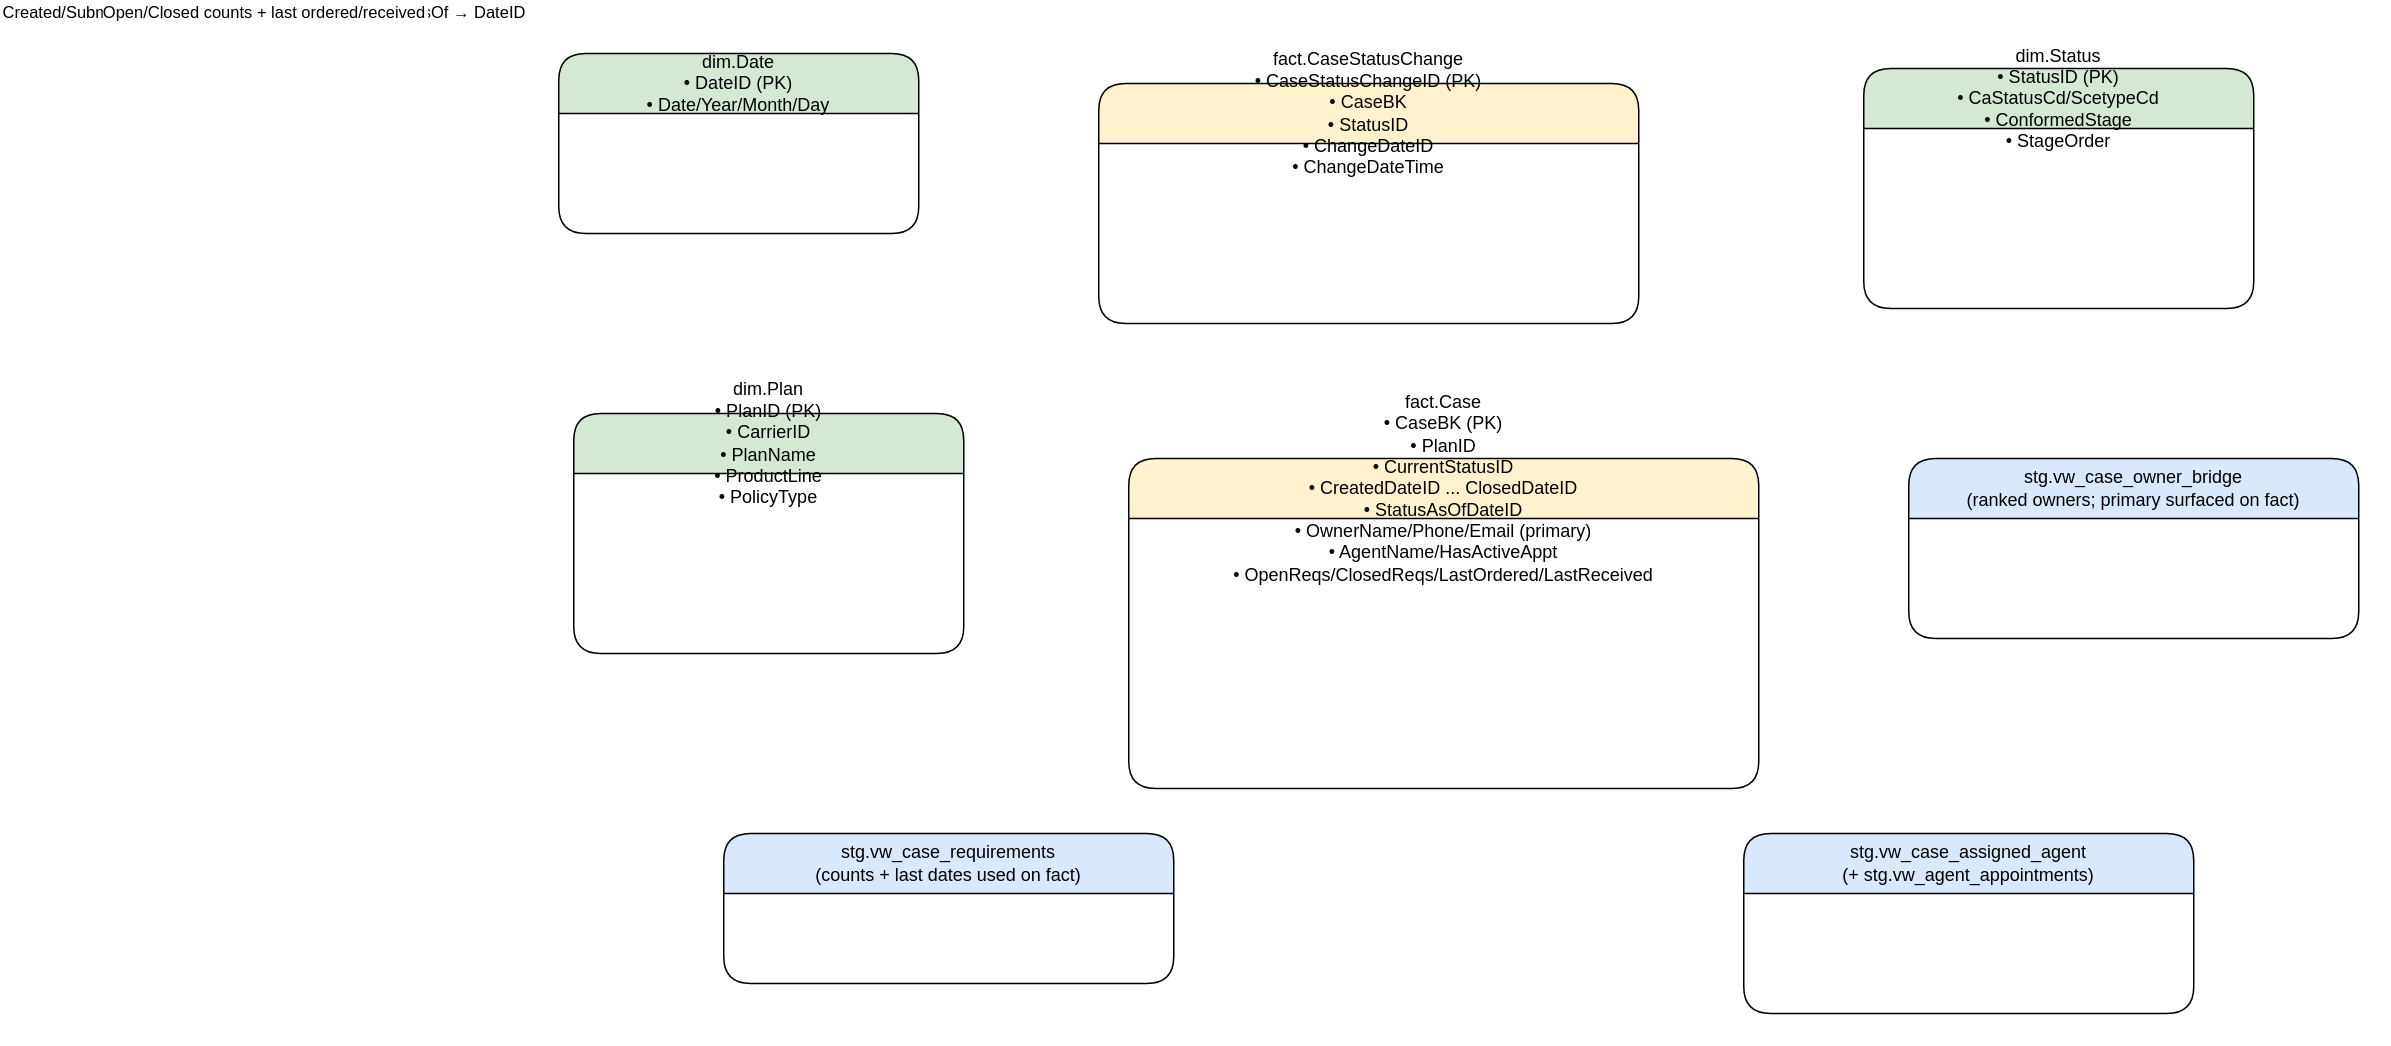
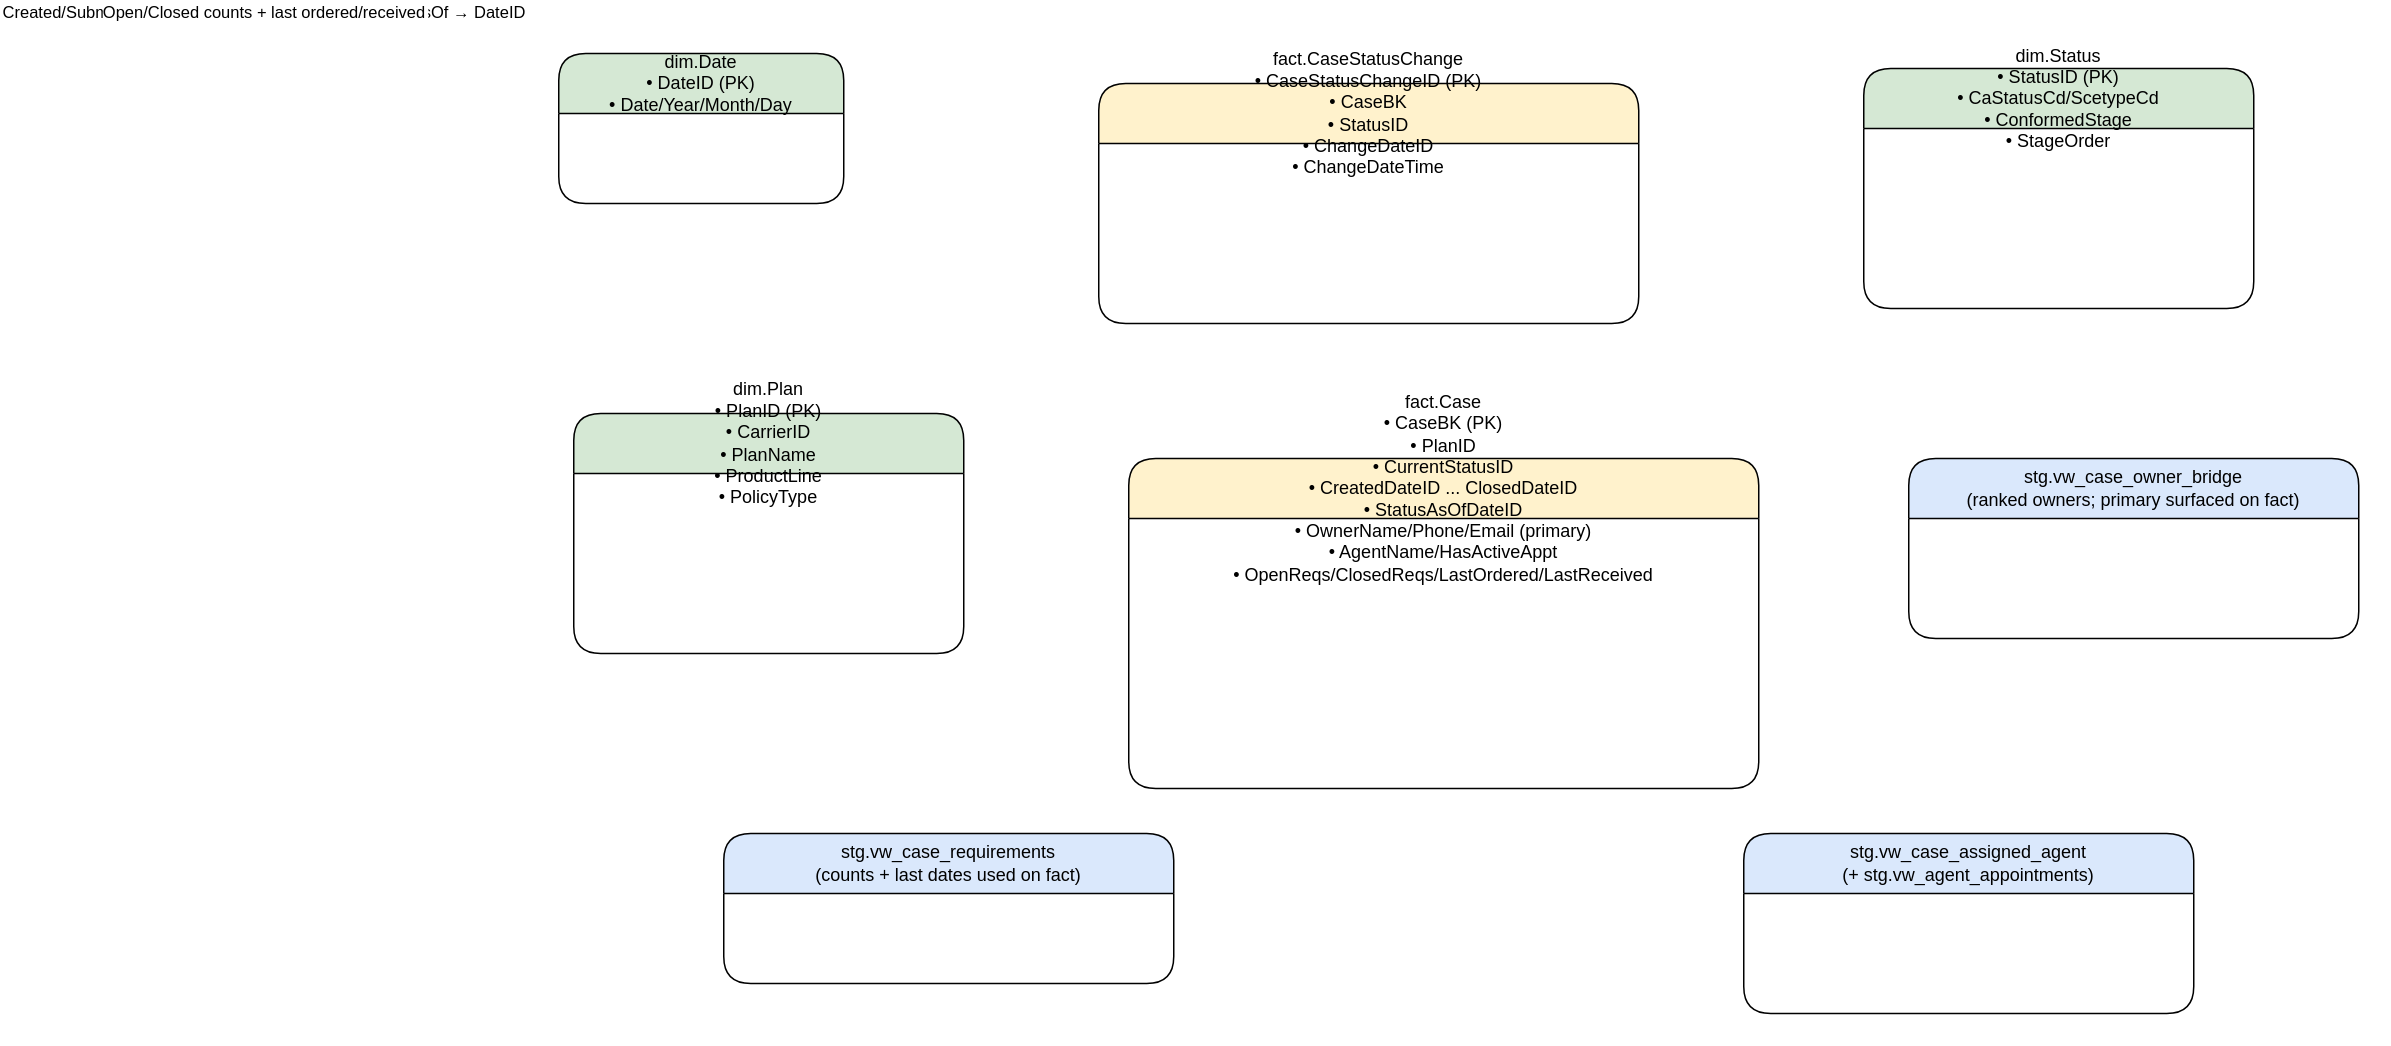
node "dim.Date • DateID (PK) • Date/Year/Month/Day": size 360x180 -> 285x150
